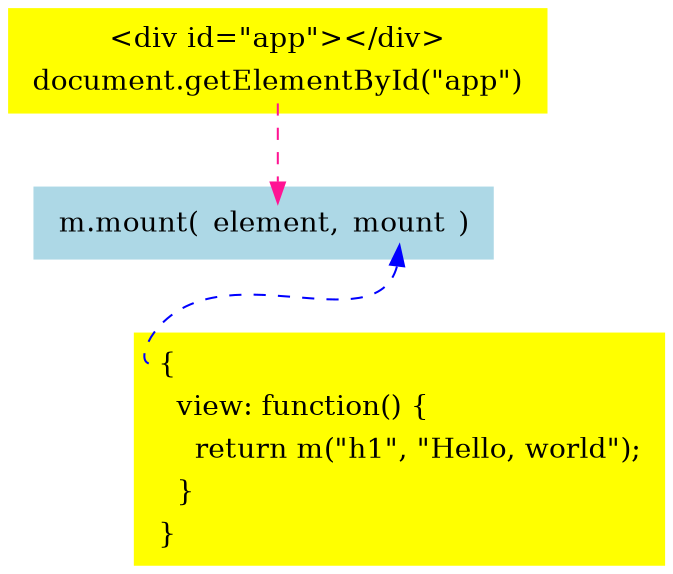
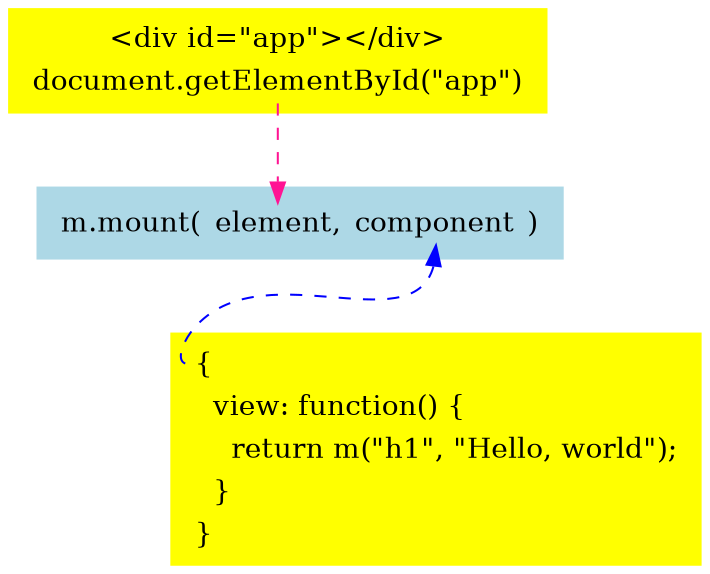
node "m.mount(": text "mount" -> "component"
